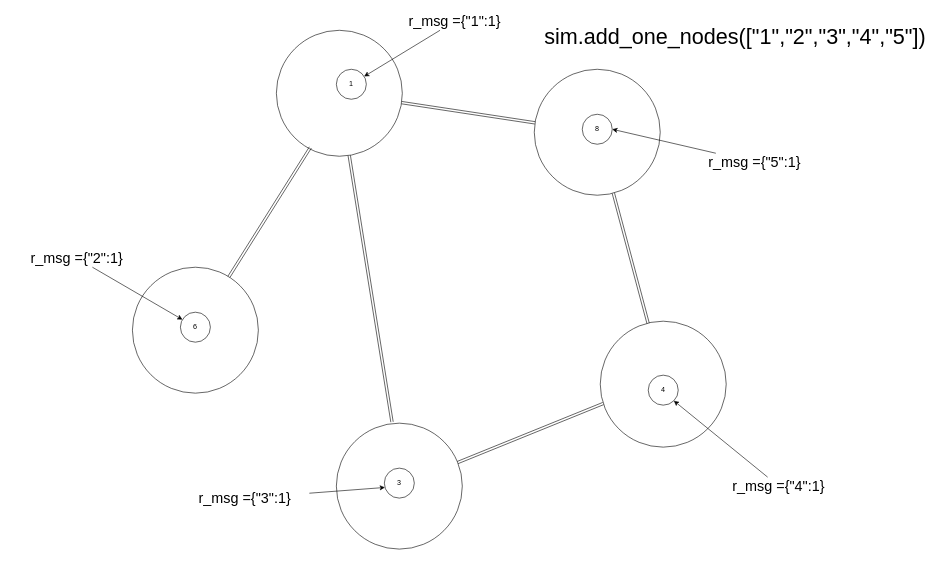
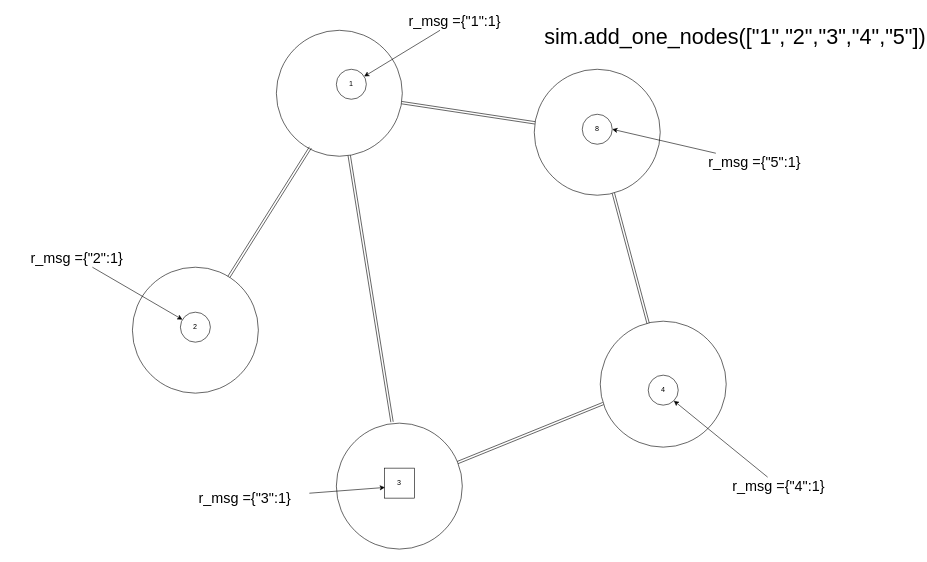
node "6": label "6" -> "2"
node "3": shape ellipse -> rectangle
